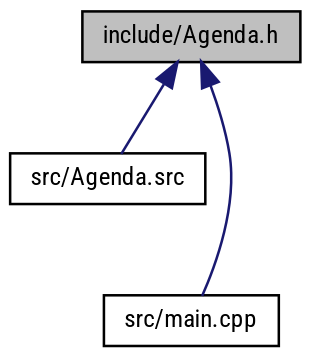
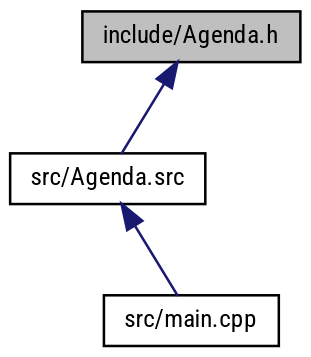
edge "src/main.cpp" -> "include/Agenda.h": now "src/main.cpp" -> "src/Agenda.src"
